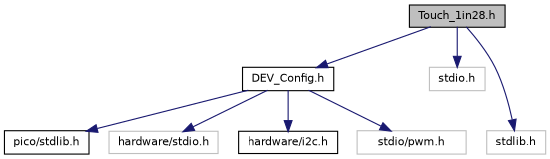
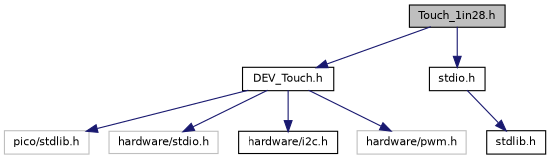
edge "Touch_1in28.h" -> "stdlib.h": now "stdio.h" -> "stdlib.h"
node "DEV_Config.h": label "DEV_Config.h" -> "DEV_Touch.h"
node "stdio.h": color grey75 -> black
node "pico/stdlib.h": color black -> grey75
node "stdio/pwm.h": label "stdio/pwm.h" -> "hardware/pwm.h"
node "stdlib.h": color grey75 -> black
